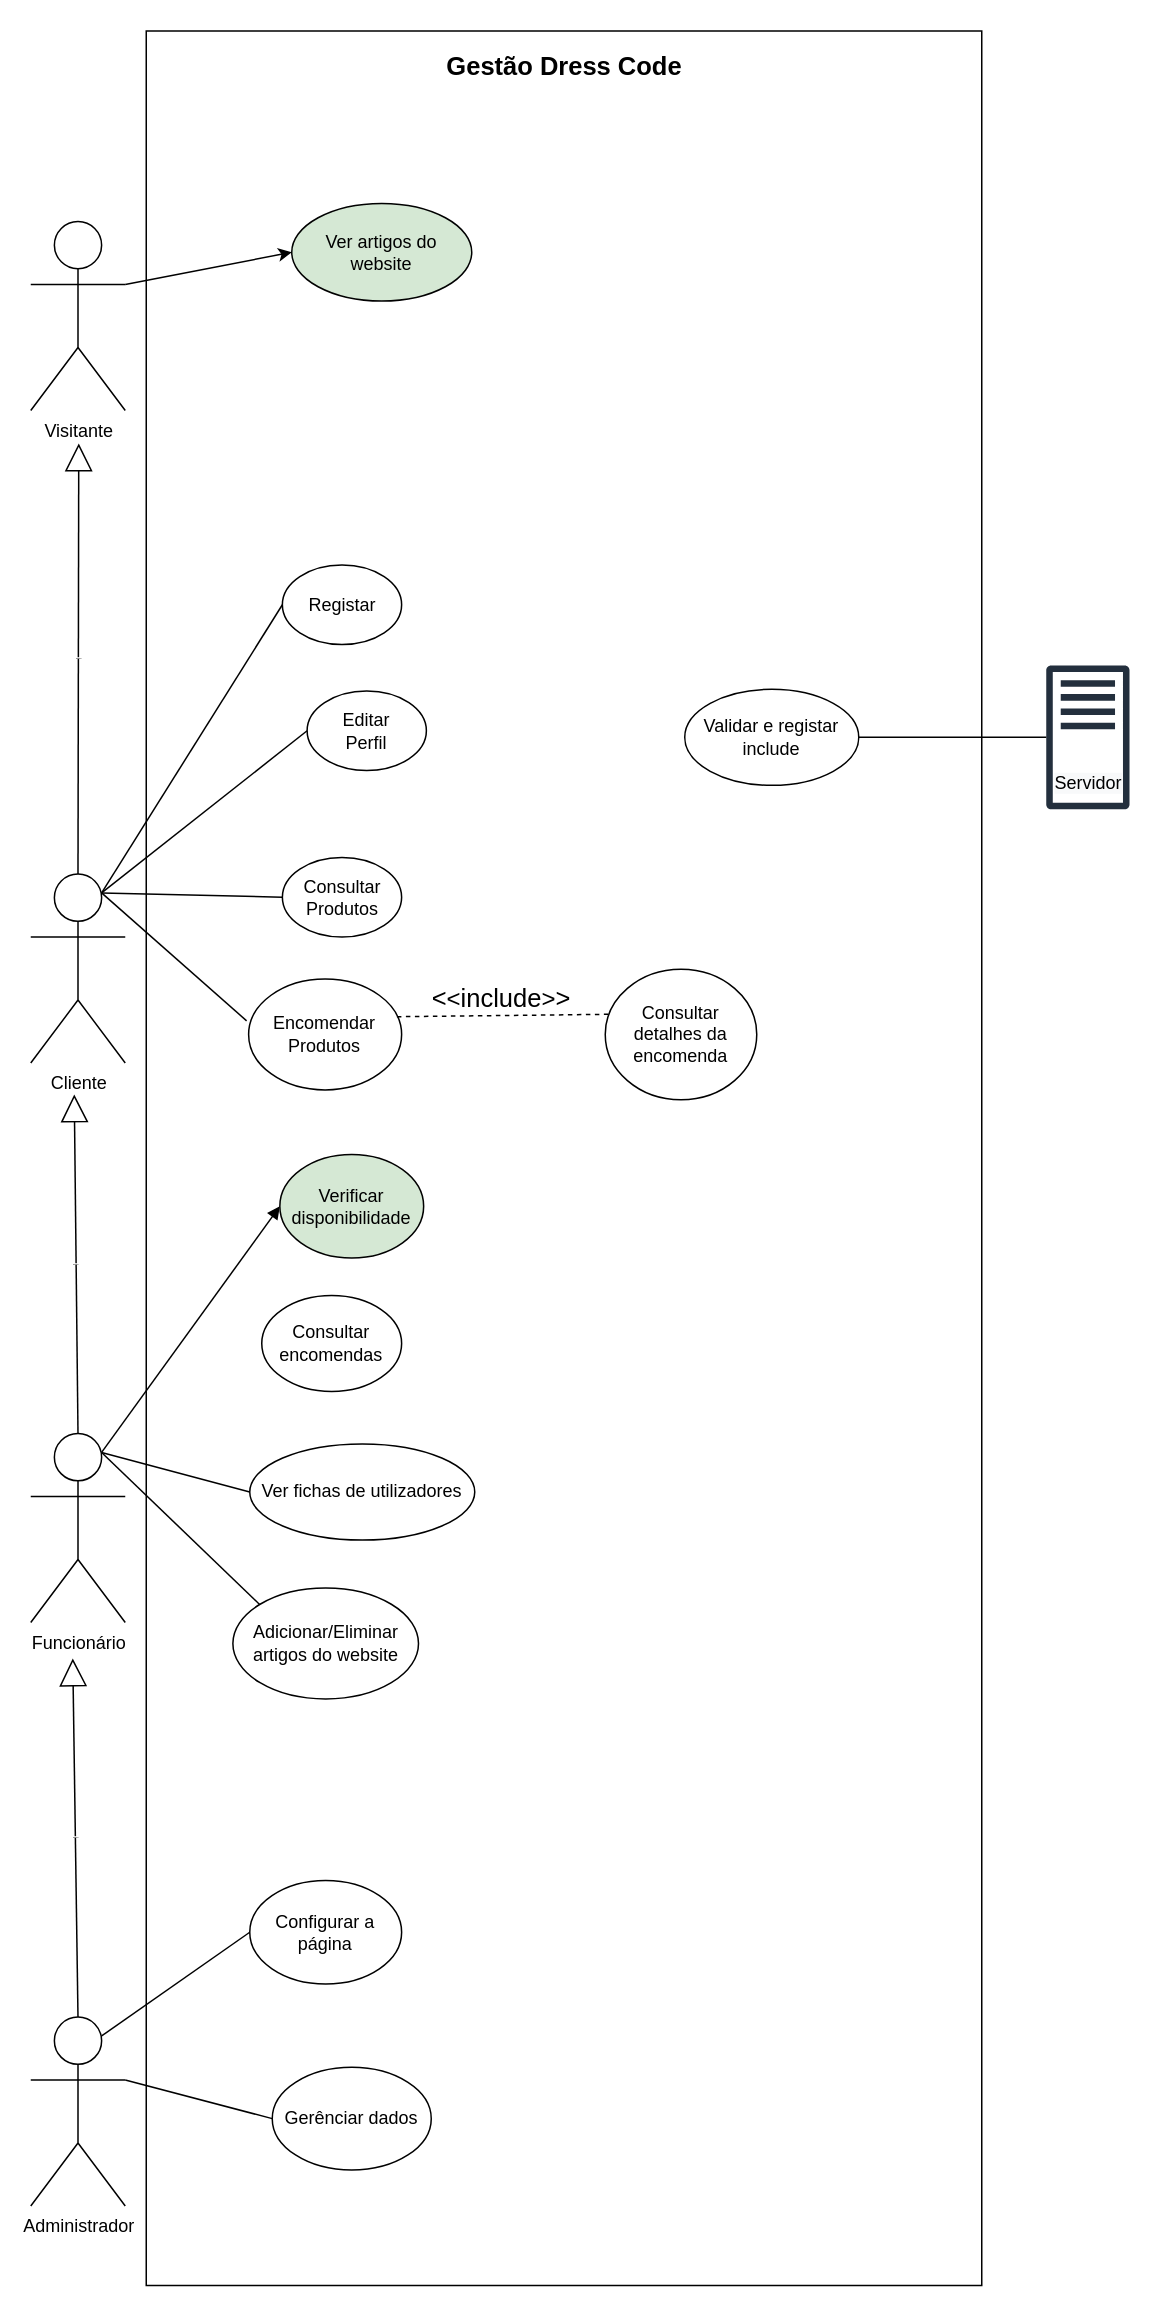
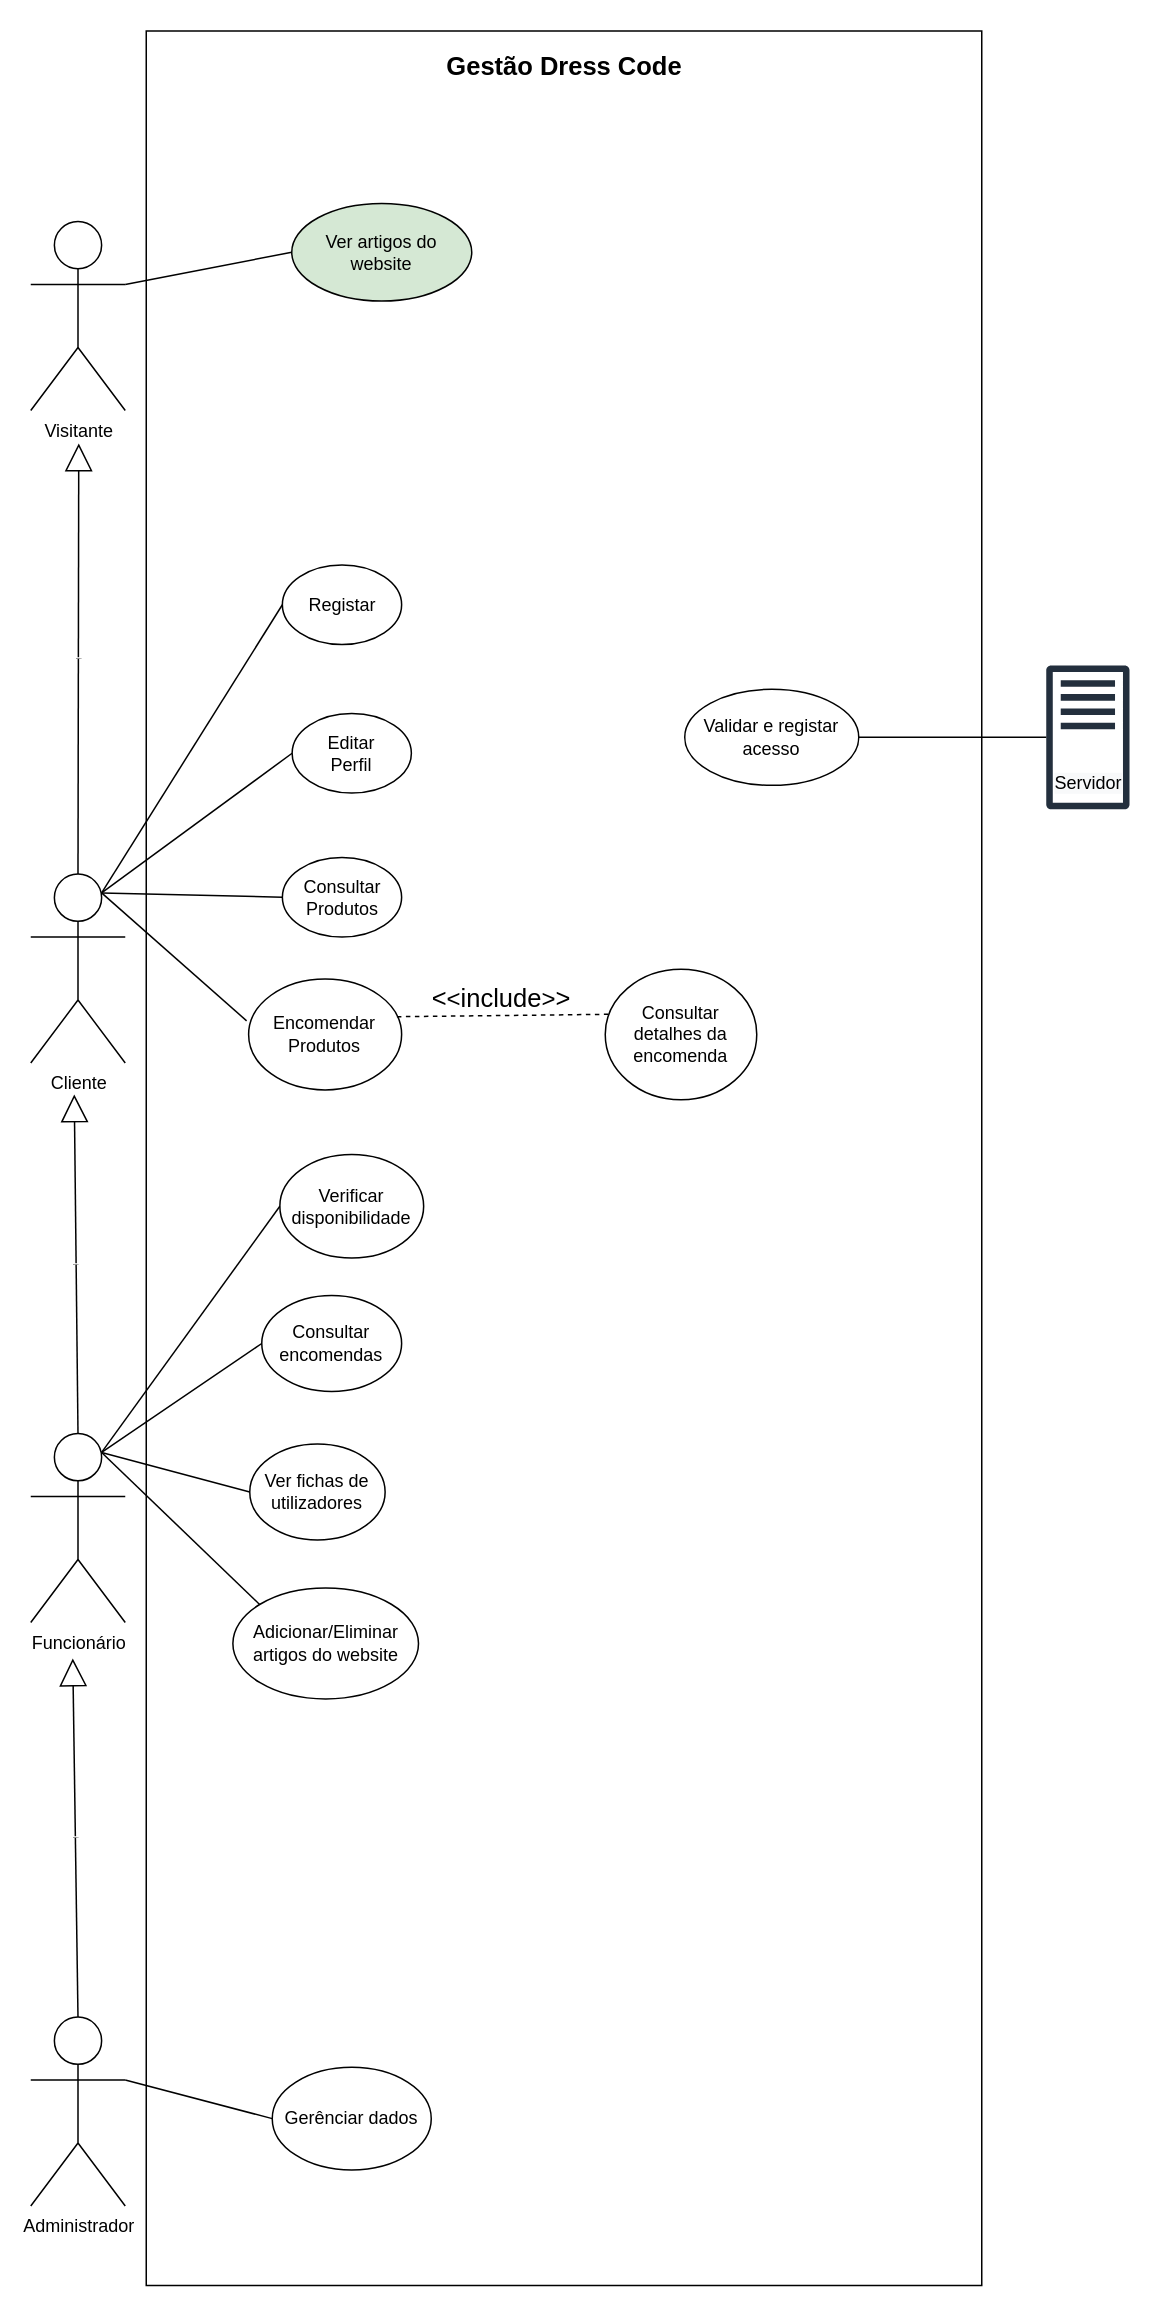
edge "Visitante" -> "Ver artigos do website": arrowhead classic -> none
node "Editar Perfil": moved (367, 731) -> (352, 753)
node "Validar e registar include": label "Validar e registar include" -> "Validar e registar acesso"
node "Verificar disponibilidade": fillcolor #d5e8d4 -> #ffffff
edge "Funcionário" -> "Verificar disponibilidade": arrowhead block -> none
edge "Consultar encomendas" -- "Funcionário": added
node "Ver fichas de utilizadores": size 225x96 -> 135x96
node "Configurar a página": removed
edge "Configurar a página" -- "Administrador": removed
